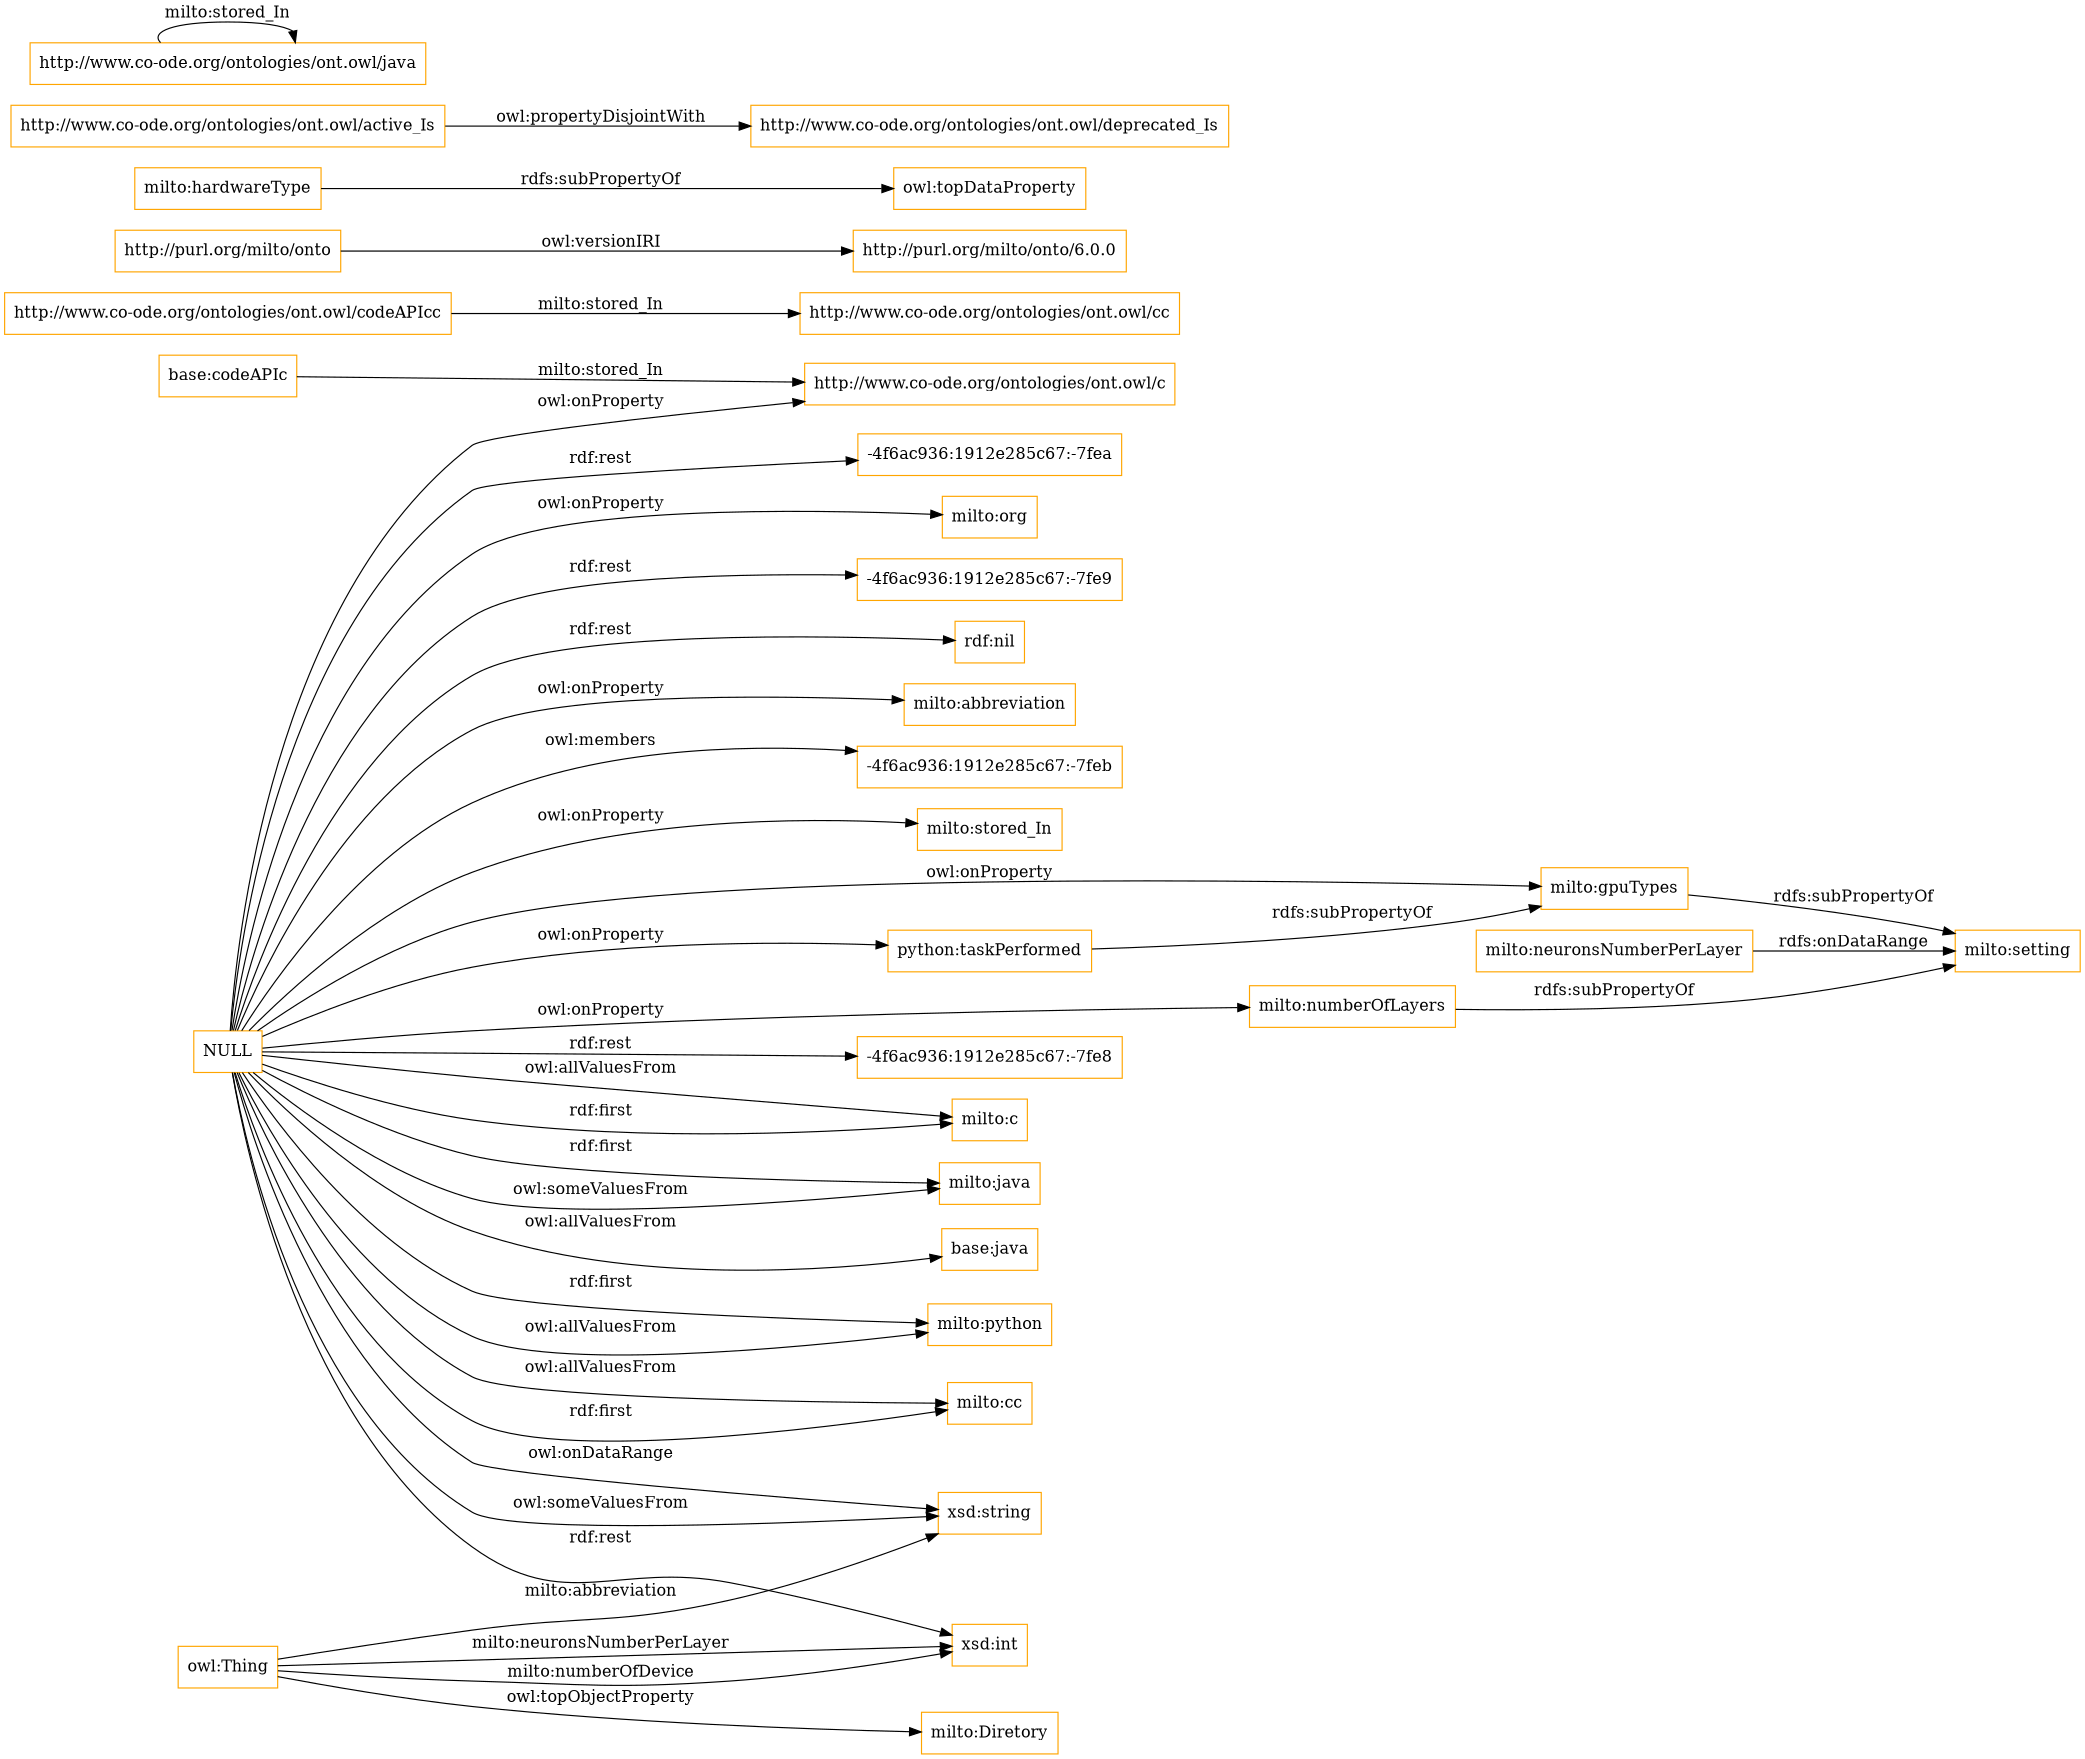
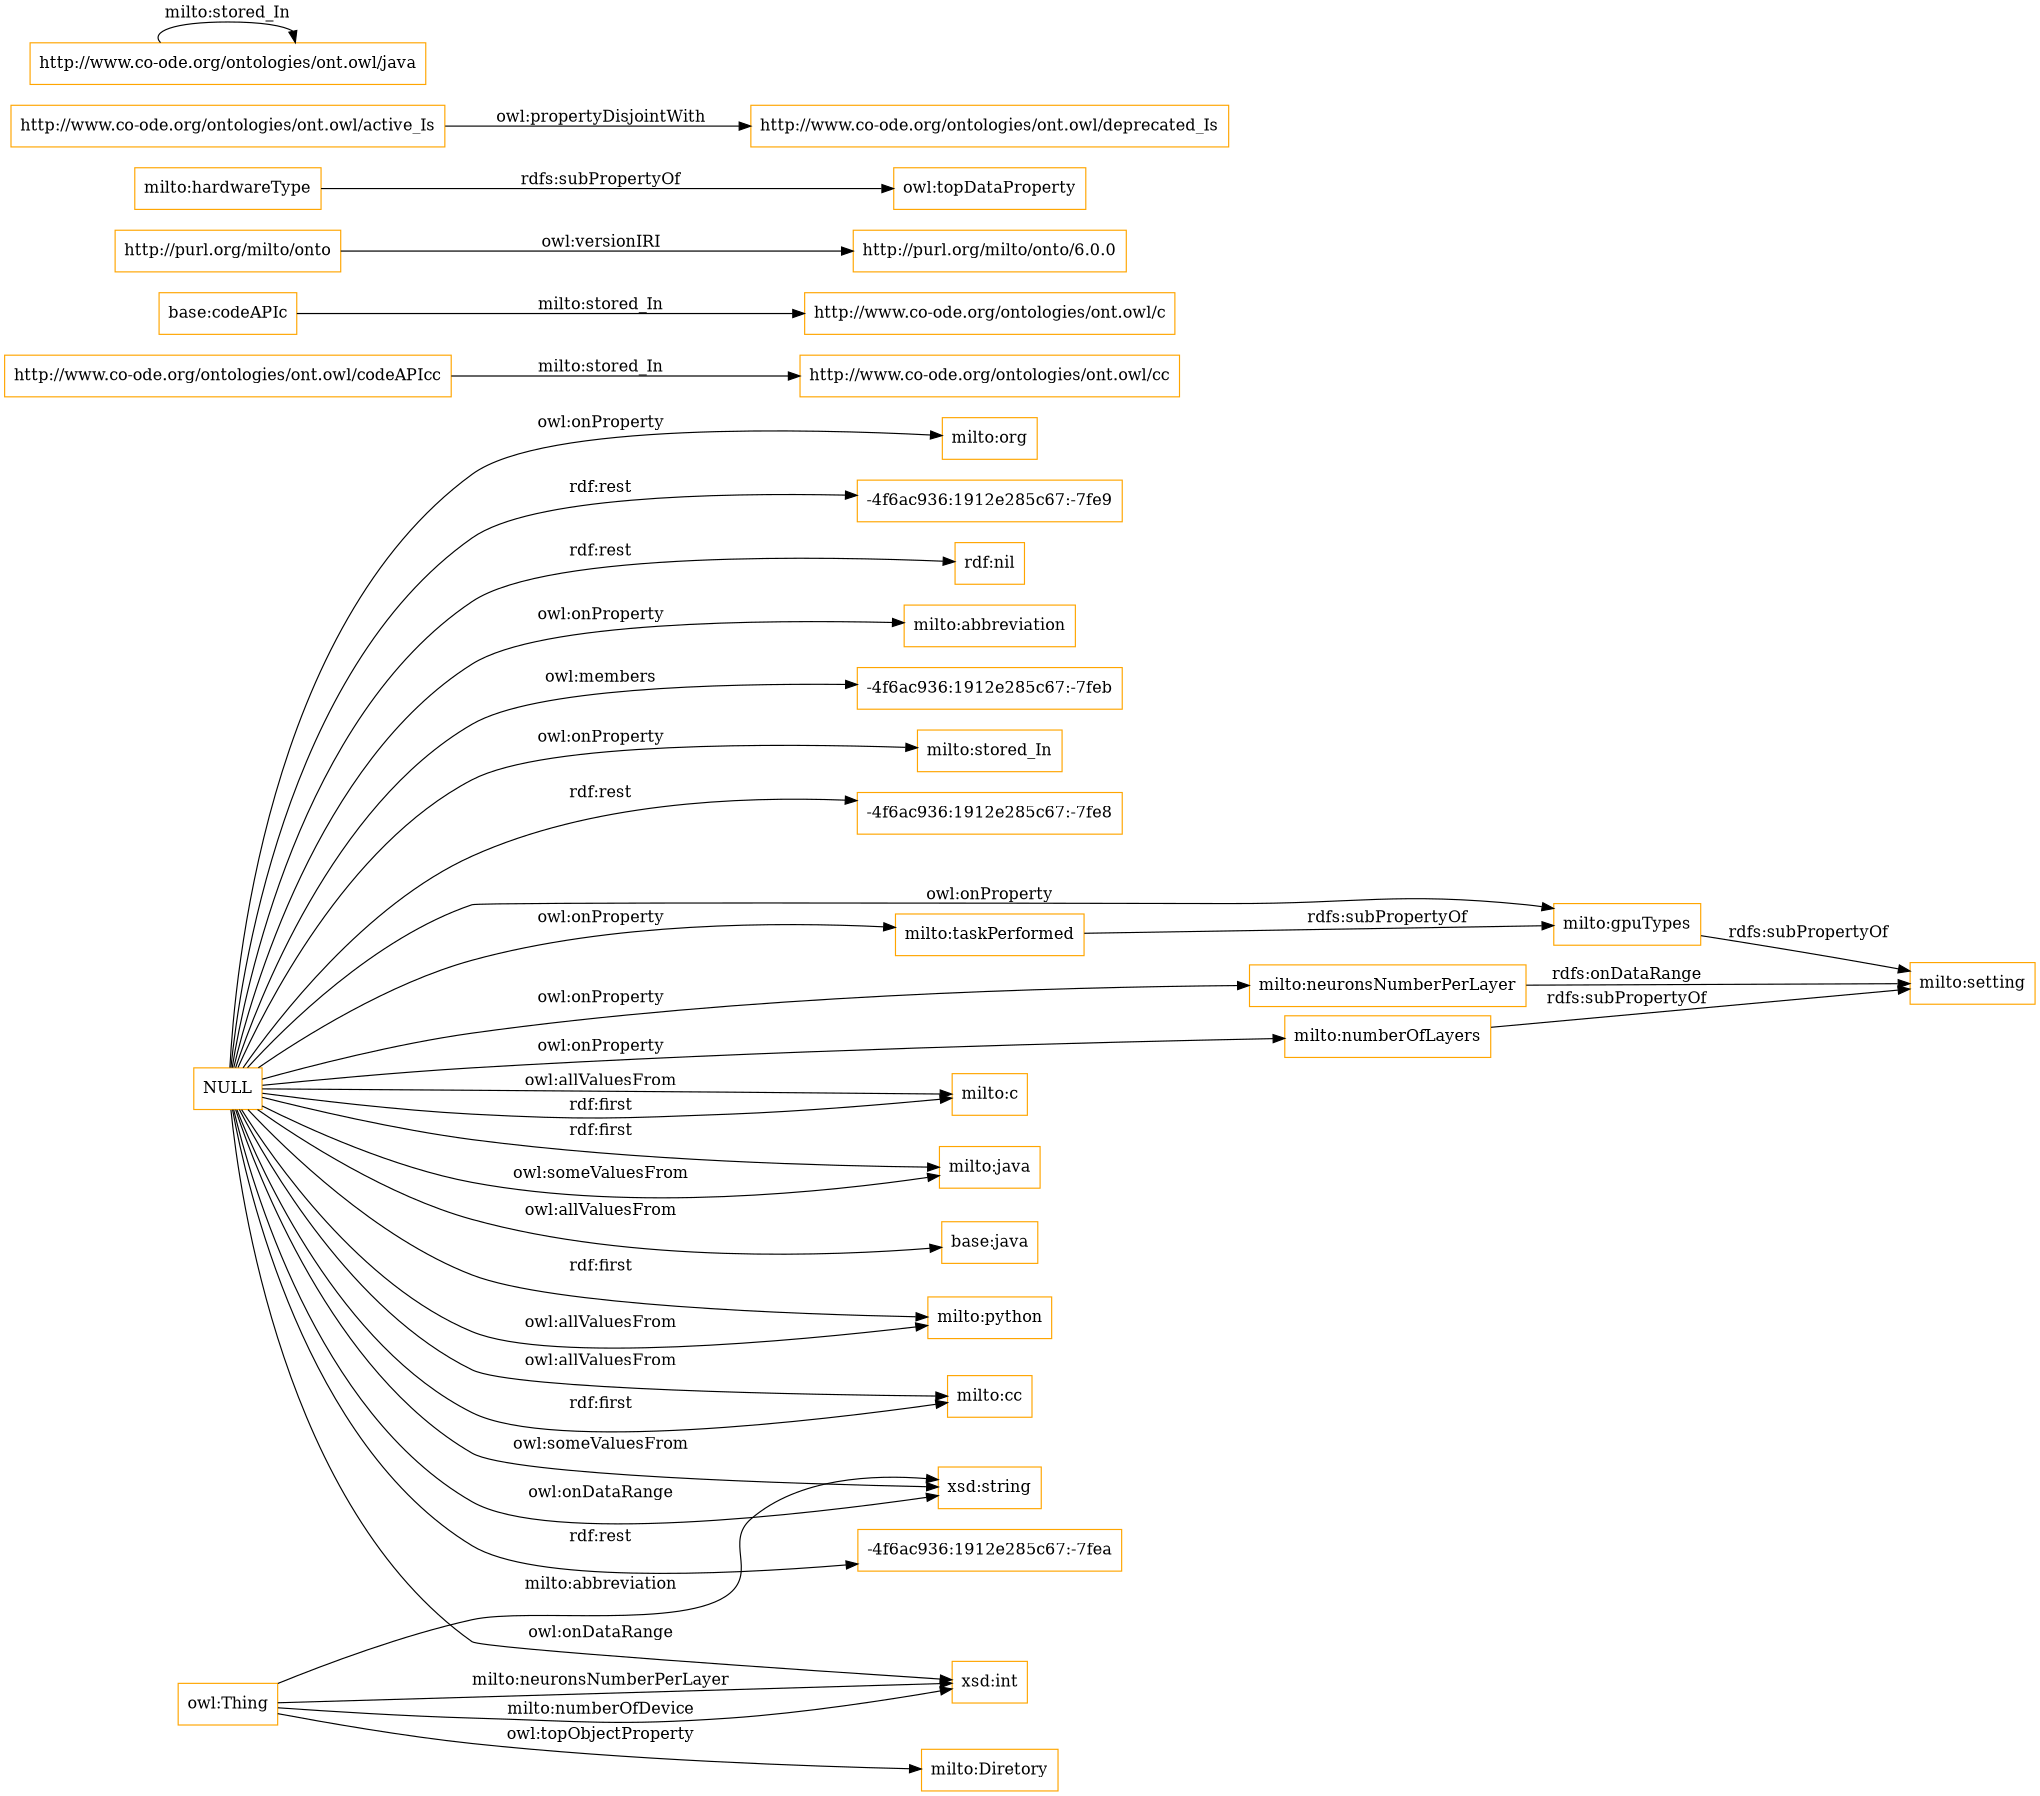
edge "NULL" -> "http://www.co-ode.org/ontologies/ont.owl/c": now "NULL" -> "milto:neuronsNumberPerLayer"
node "python:taskPerformed": label "python:taskPerformed" -> "milto:taskPerformed"
edge "NULL" -> "xsd:int": label "rdf:rest" -> "owl:onDataRange"
